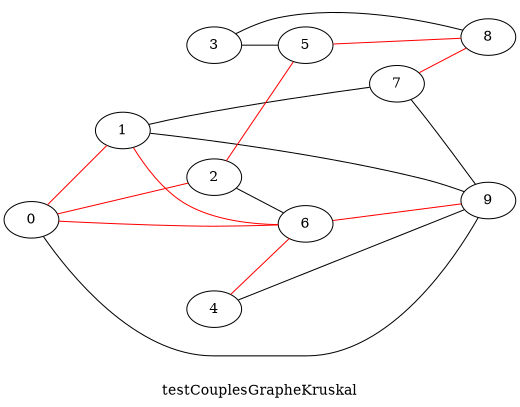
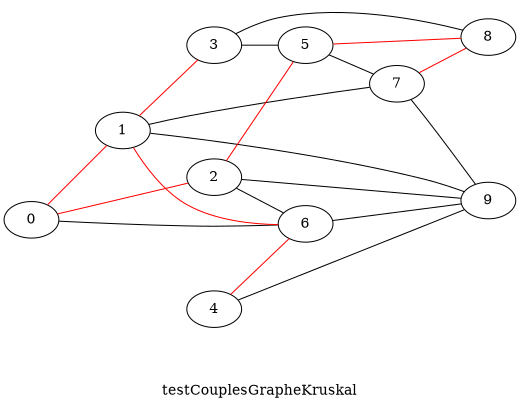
edge "5" -- "7": added
edge "3" -- "1": added
edge "9" -- "6": color red -> black
edge "0" -- "6": color red -> black
edge "9" -- "0": now "9" -- "2"
